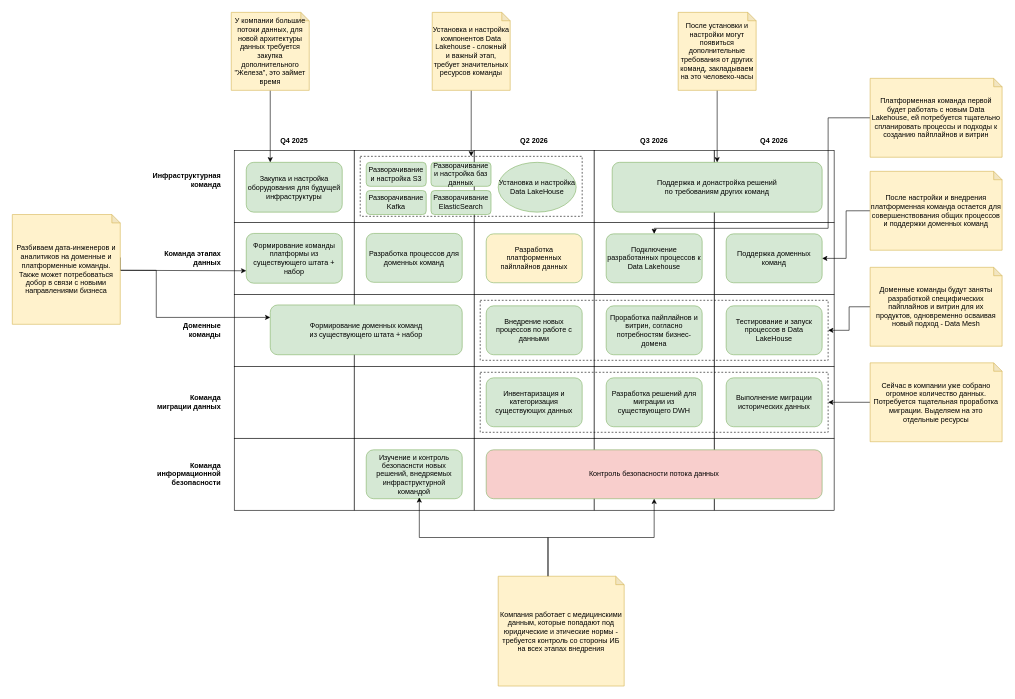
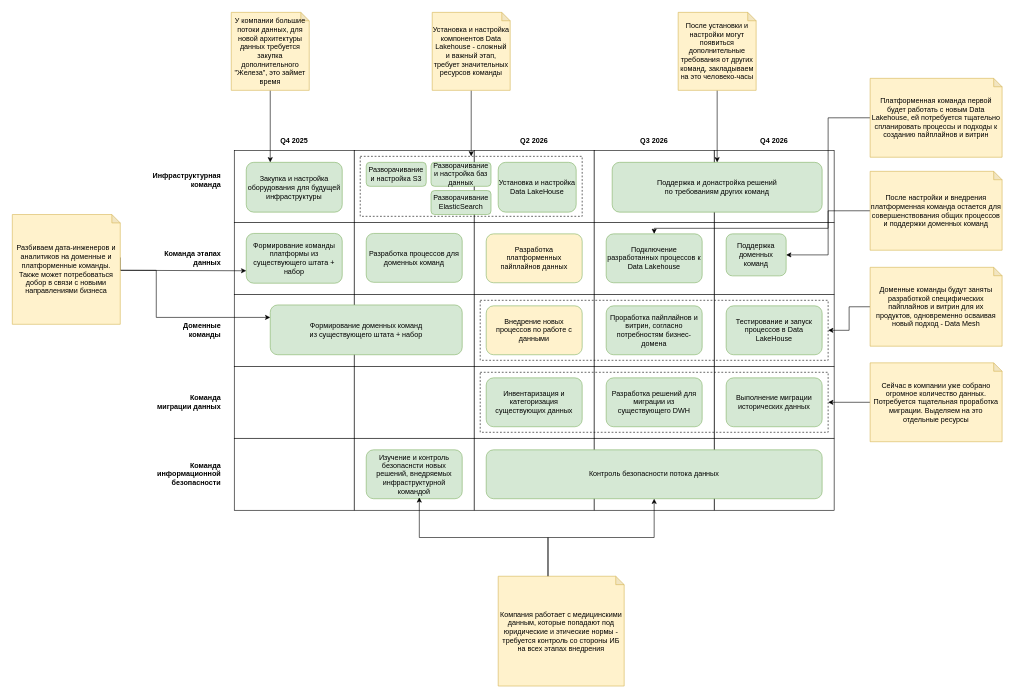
node "Установка и настройка Data LakeHouse": shape ellipse -> rounded rectangle
node "Разворачивание Kafka": removed
node "Поддержка доменных команд": size 96x49 -> 60x42
node "Внедрение новых процессов по работе с данными": fillcolor #d5e8d4 -> #fff2cc
node "Контроль безопасности потока данных": fillcolor #f8cecc -> #d5e8d4
